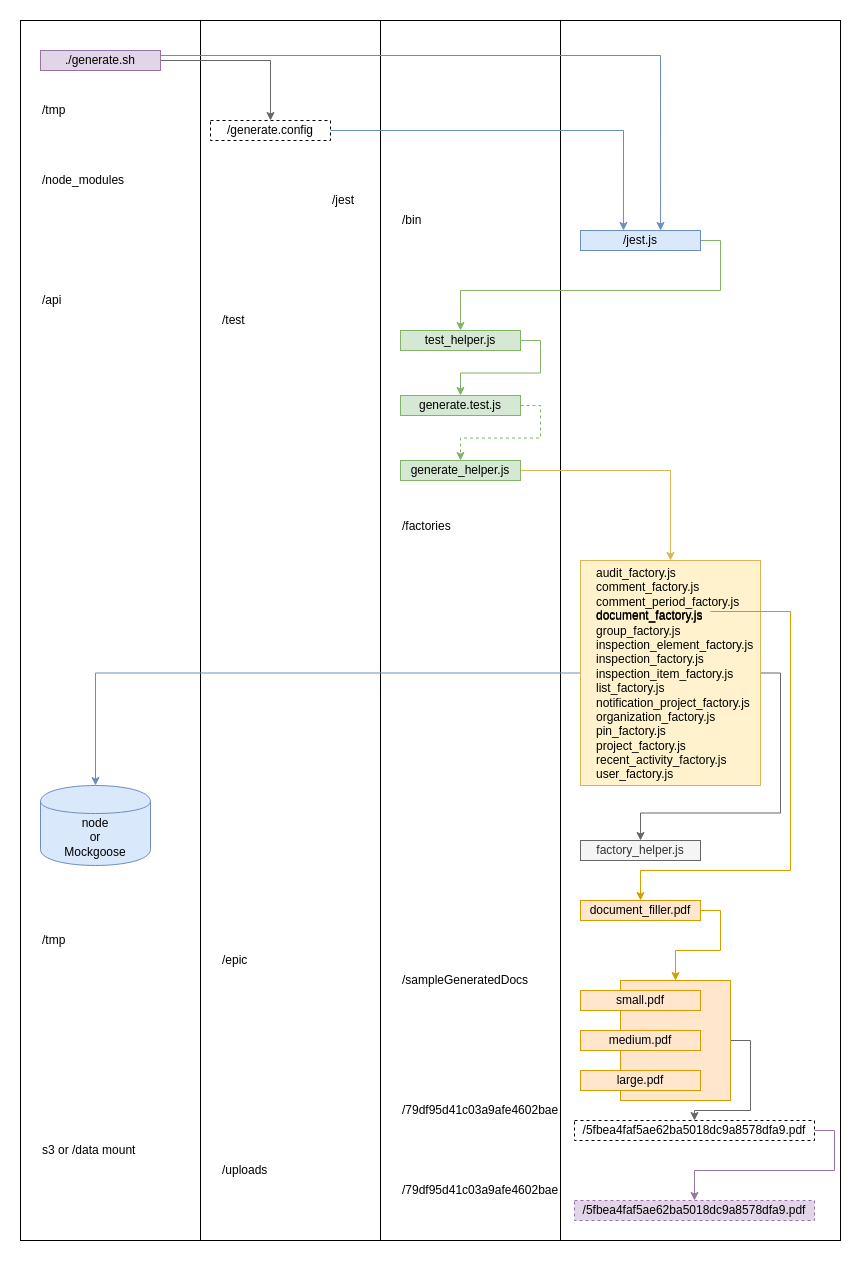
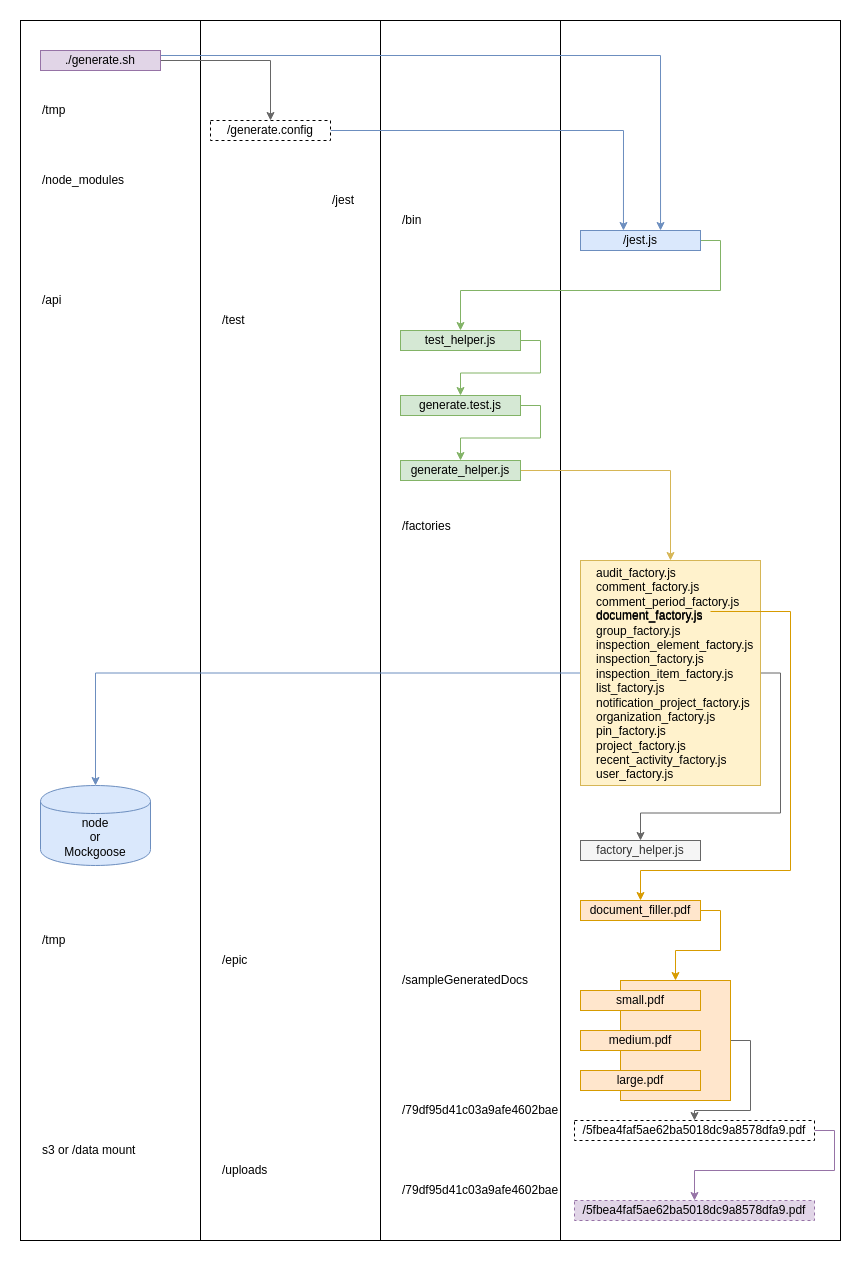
edge "generate.test.js" -> "generate_helper.js": style dashed -> solid
